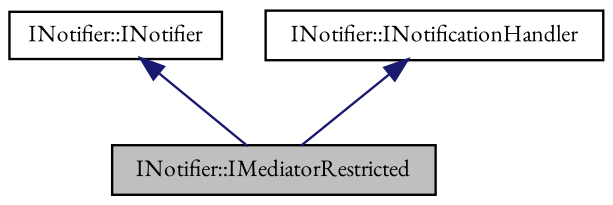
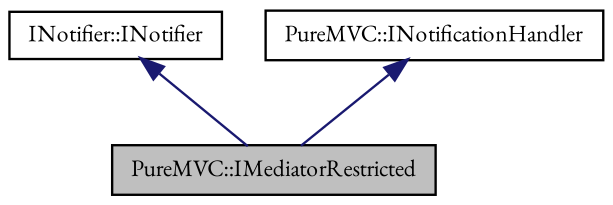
node "INotifier::INotificationHandler": label "INotifier::INotificationHandler" -> "PureMVC::INotificationHandler"
node "INotifier::IMediatorRestricted": label "INotifier::IMediatorRestricted" -> "PureMVC::IMediatorRestricted"
